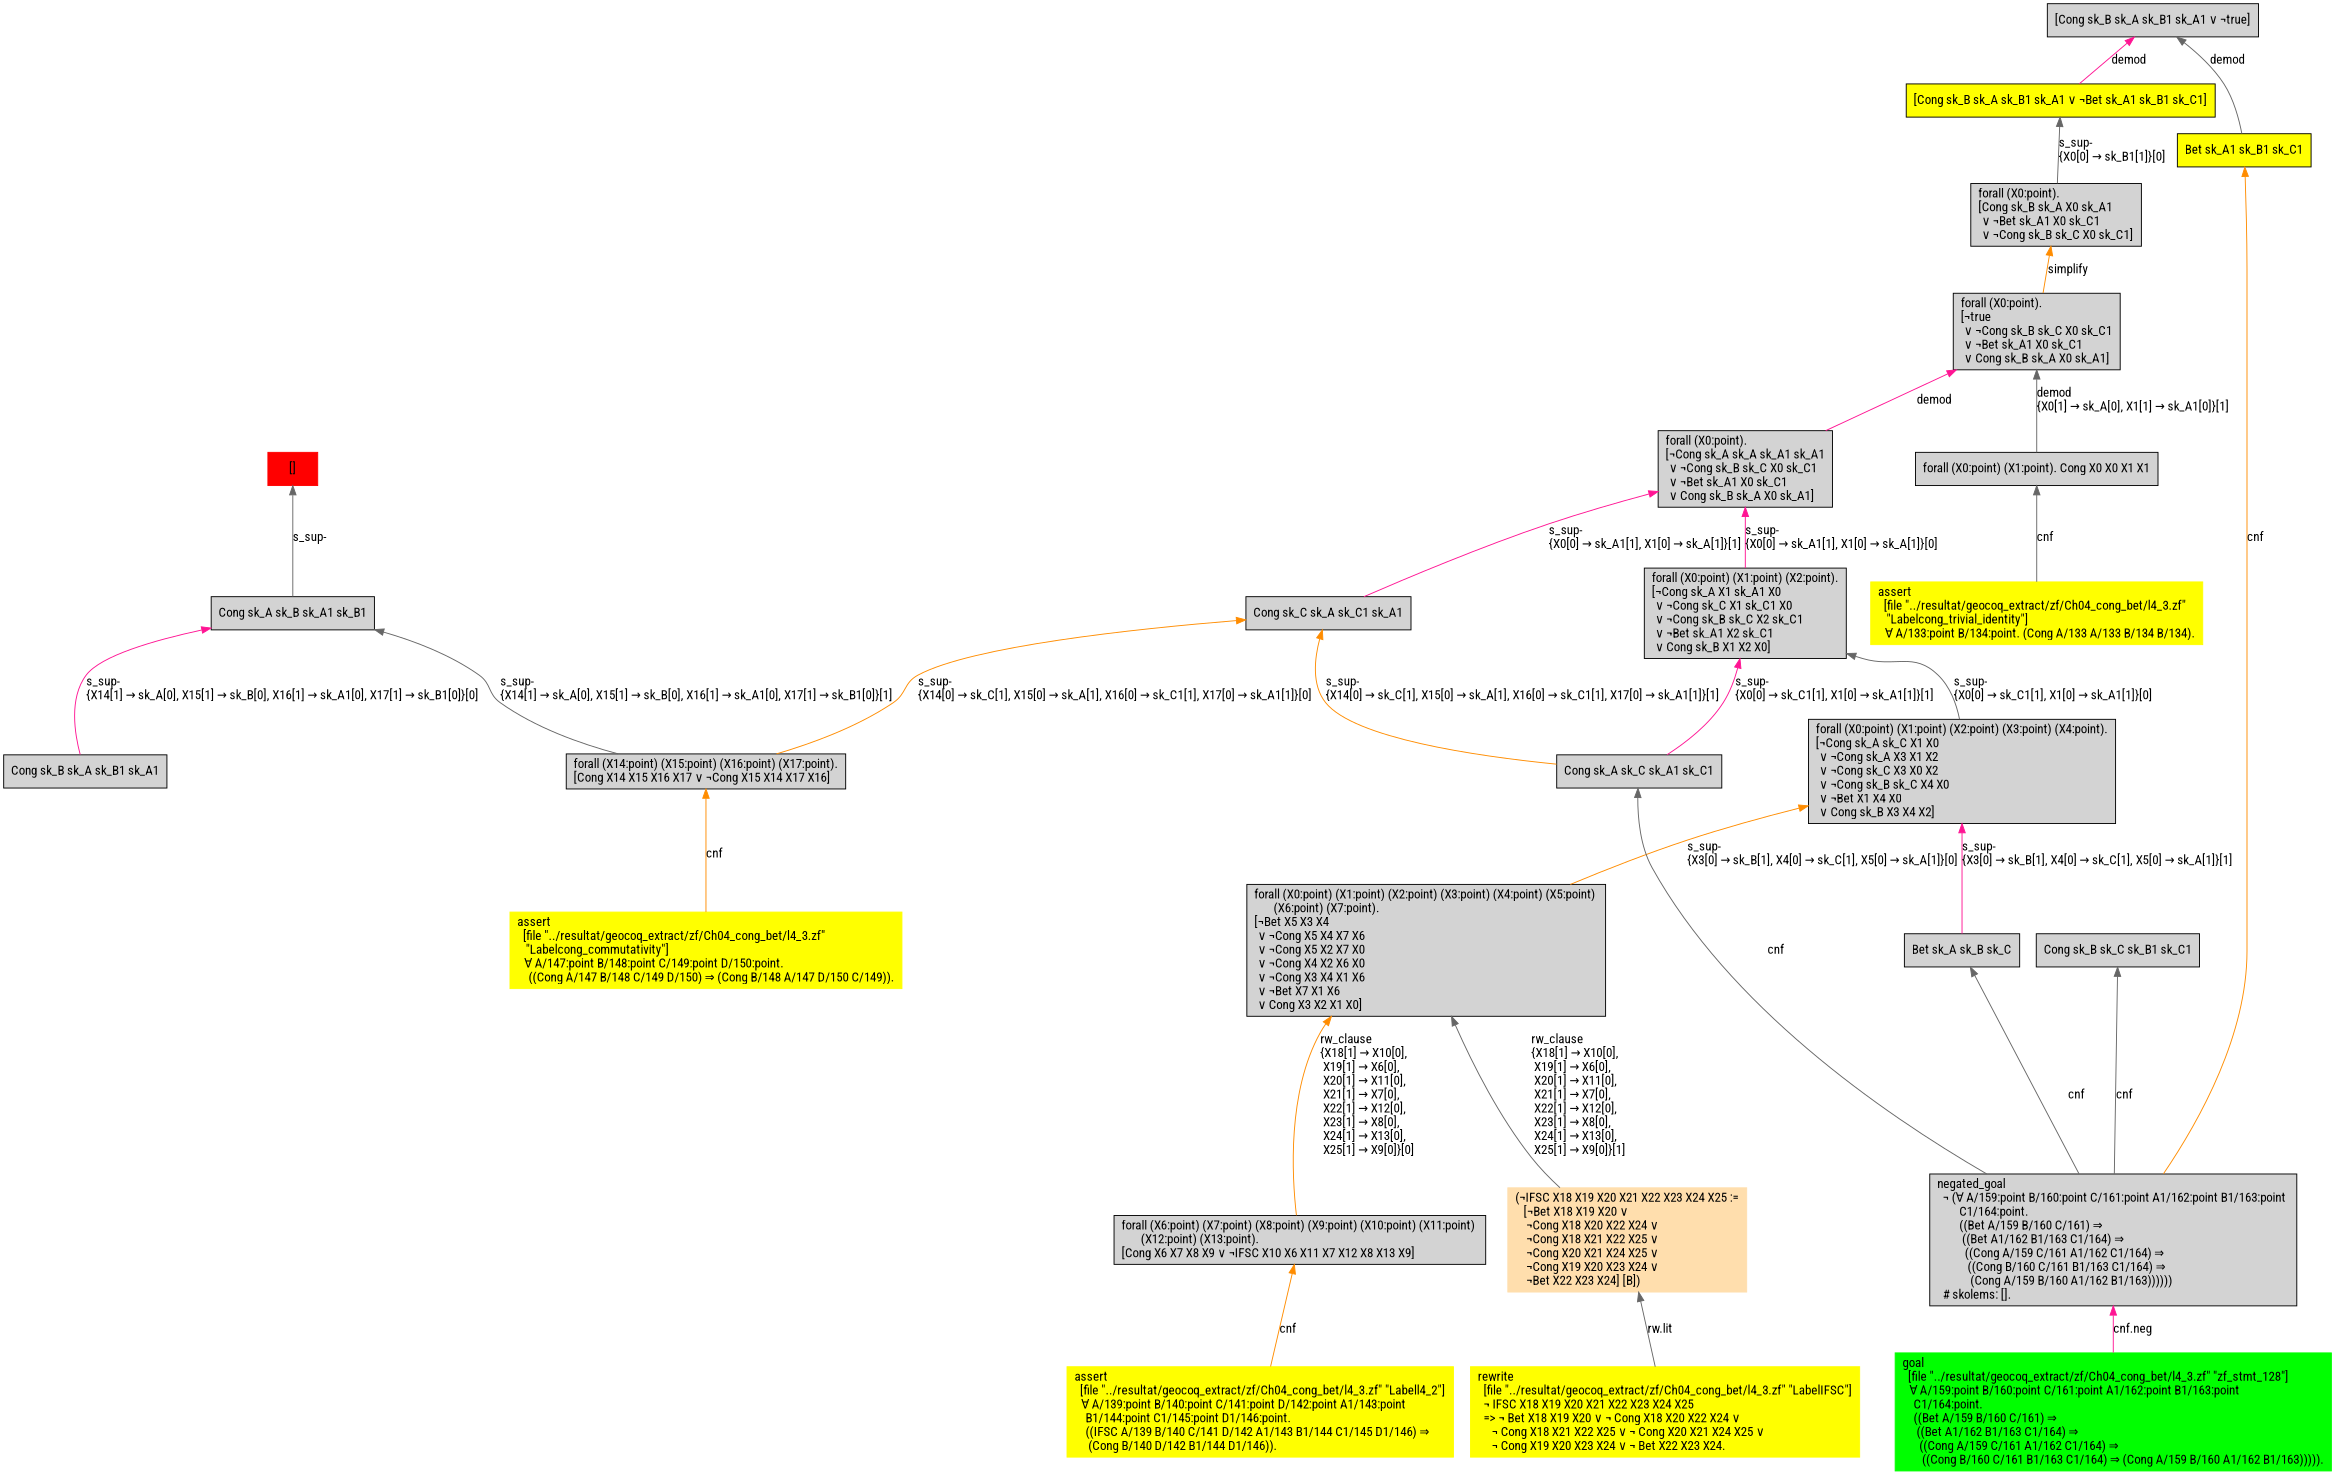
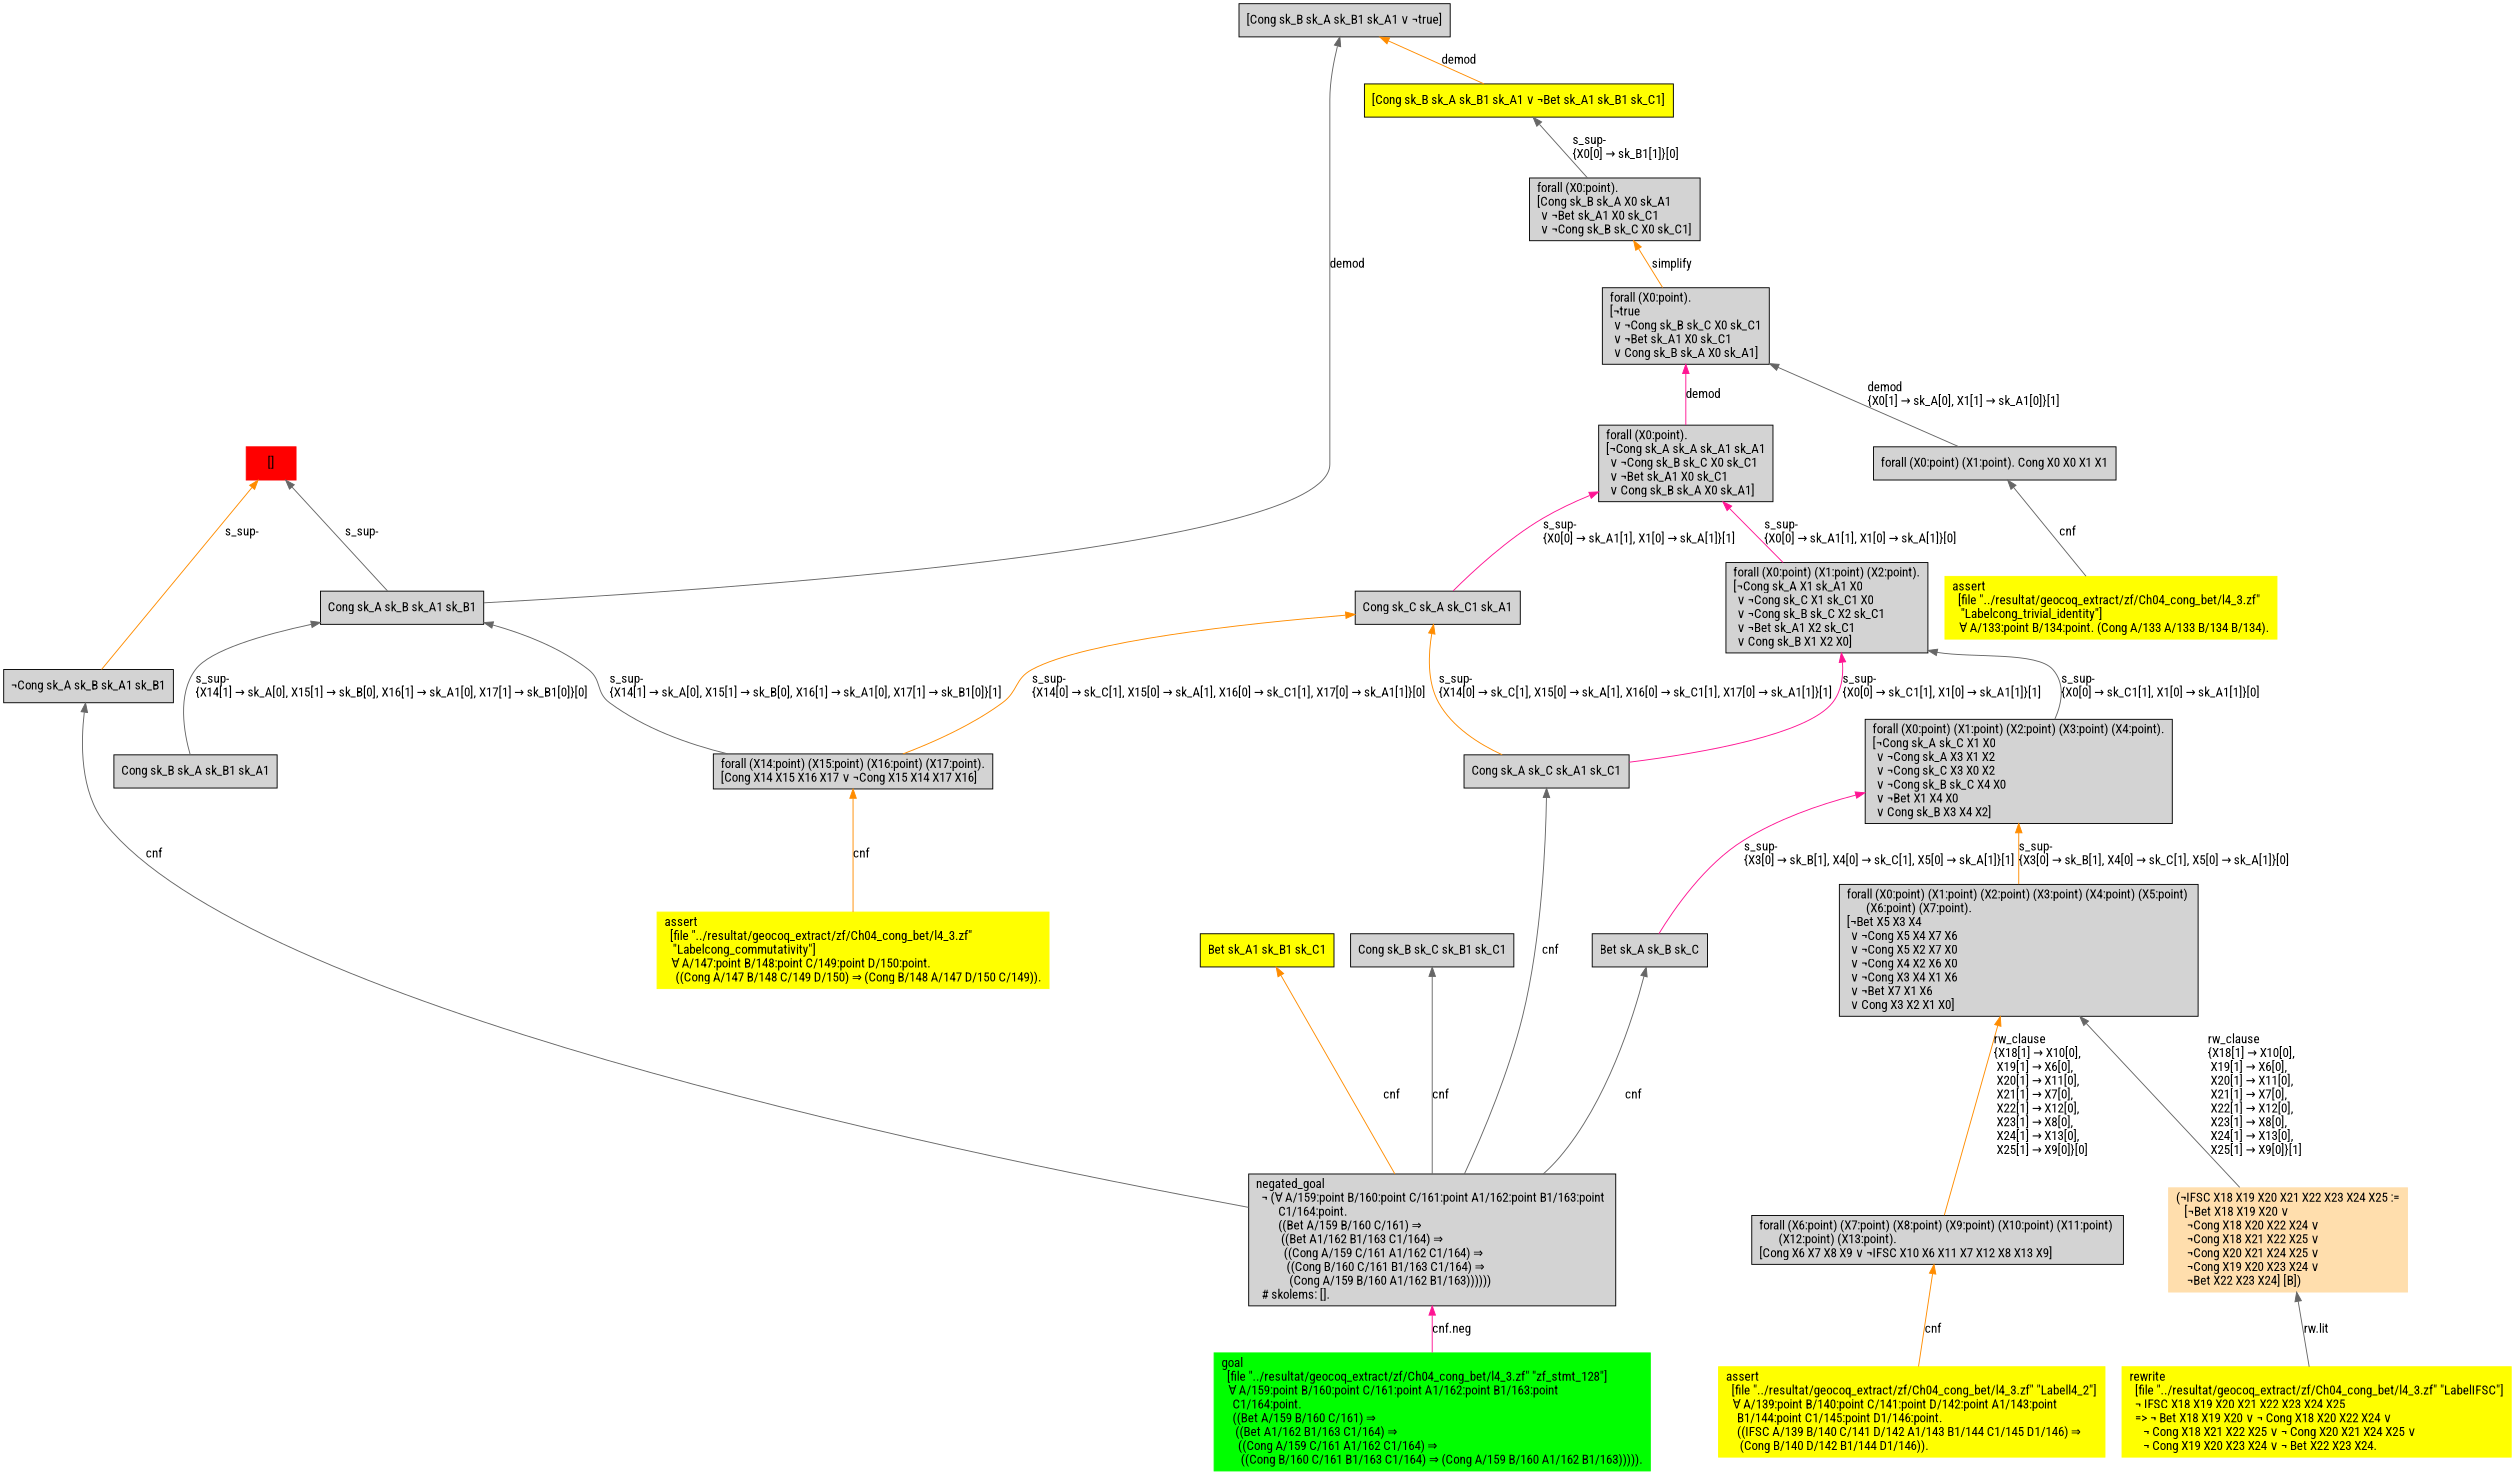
edge "[Cong sk_B sk_A sk_B1 sk_A1 ∨ ¬Bet sk_A1 sk_B1 sk_C1]" -> "[Cong sk_B sk_A sk_B1 sk_A1 ∨ ¬true]": color deeppink -> darkorange
edge "Bet sk_A1 sk_B1 sk_C1" -> "[Cong sk_B sk_A sk_B1 sk_A1 ∨ ¬true]": now "Cong sk_A sk_B sk_A1 sk_B1" -> "[Cong sk_B sk_A sk_B1 sk_A1 ∨ ¬true]"
edge "Cong sk_B sk_A sk_B1 sk_A1" -> "Cong sk_A sk_B sk_A1 sk_B1": color deeppink -> gray40
node "¬Cong sk_A sk_B sk_A1 sk_B1": added
